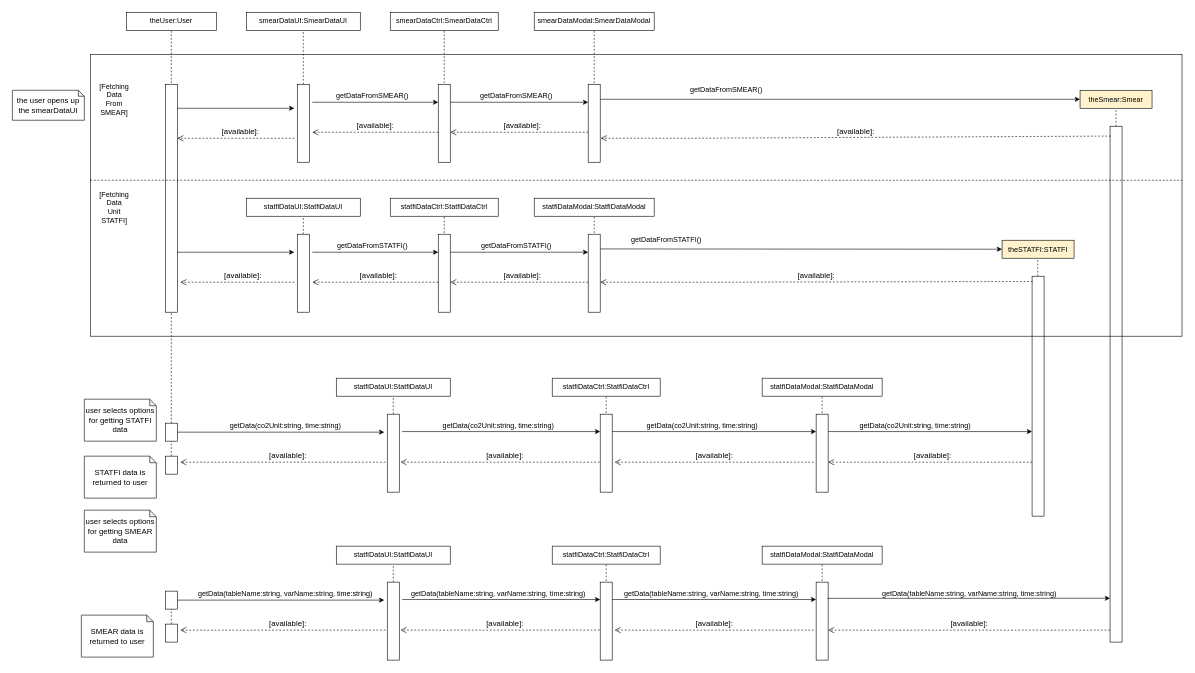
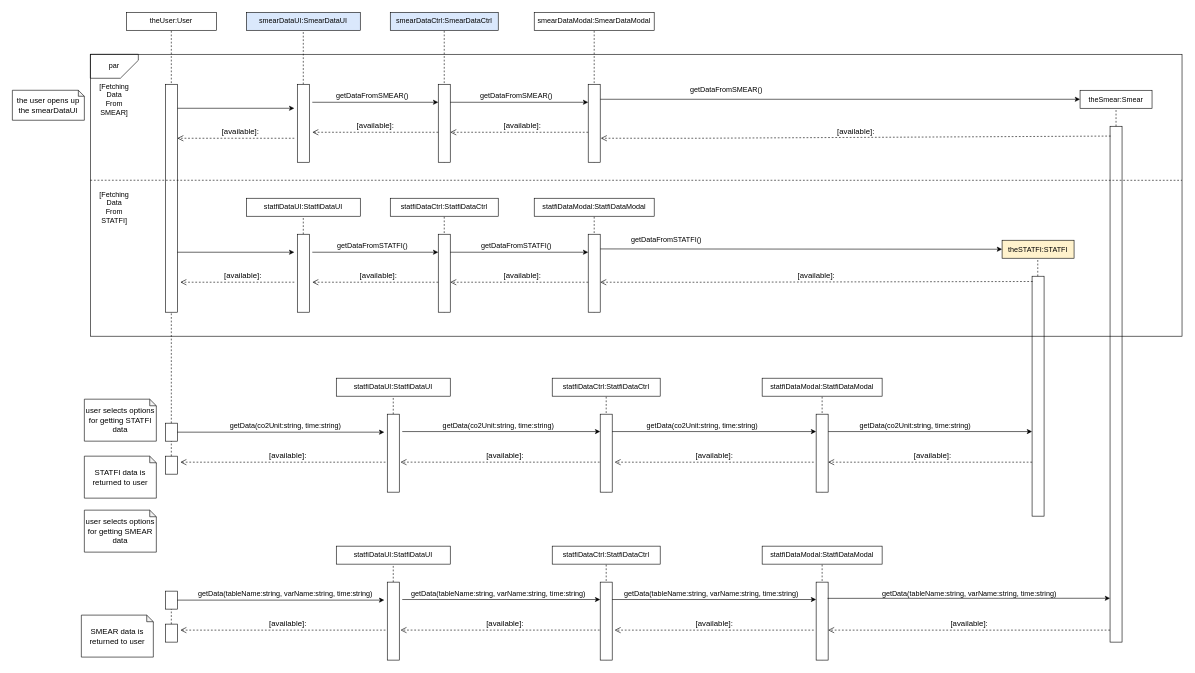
node "smearDataUI:SmearDataUI": fillcolor #ffffff -> #dae8fc
node "smearDataCtrl:SmearDataCtrl": fillcolor #ffffff -> #dae8fc
node "par": added
node "theSmear:Smear": fillcolor #fff2cc -> #ffffff
node "[Fetching Data Unit STATFI]": label "[Fetching Data Unit STATFI]" -> "[Fetching Data From STATFI]"
